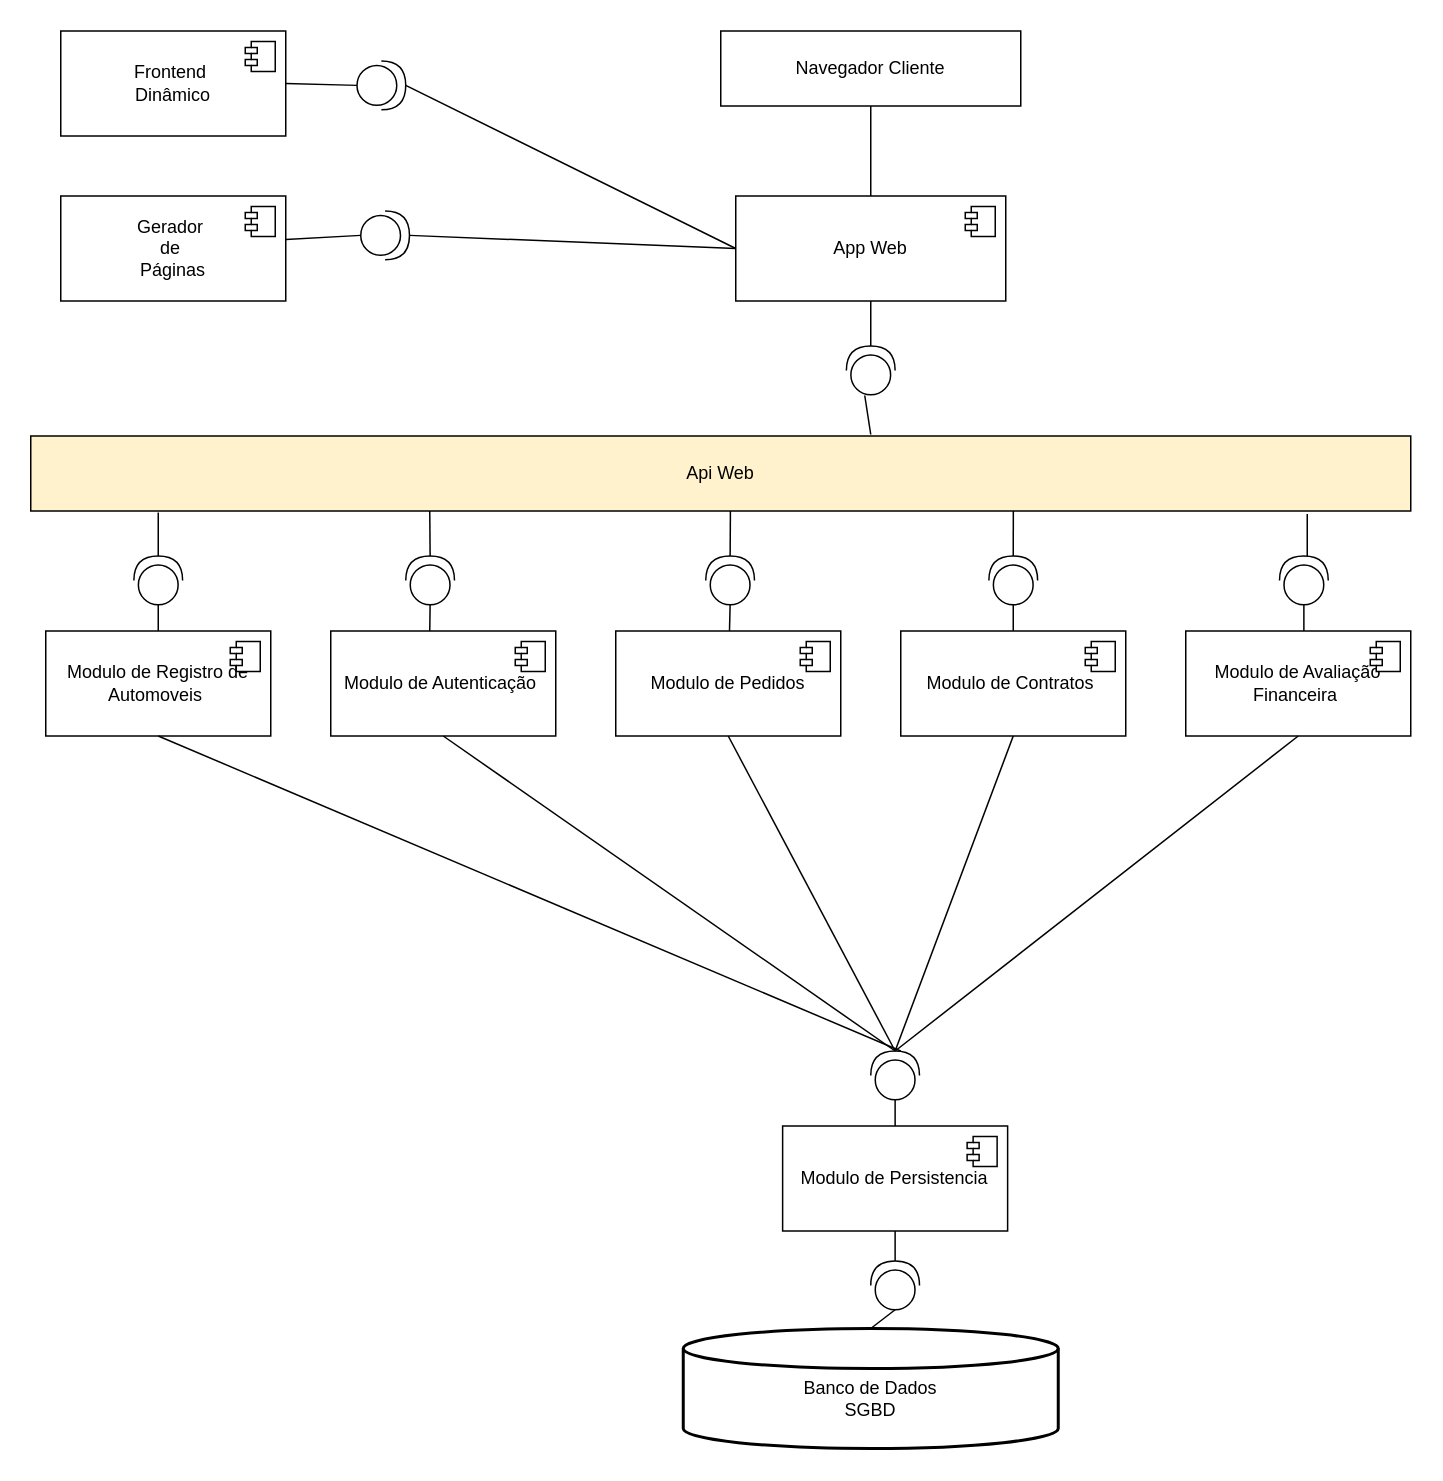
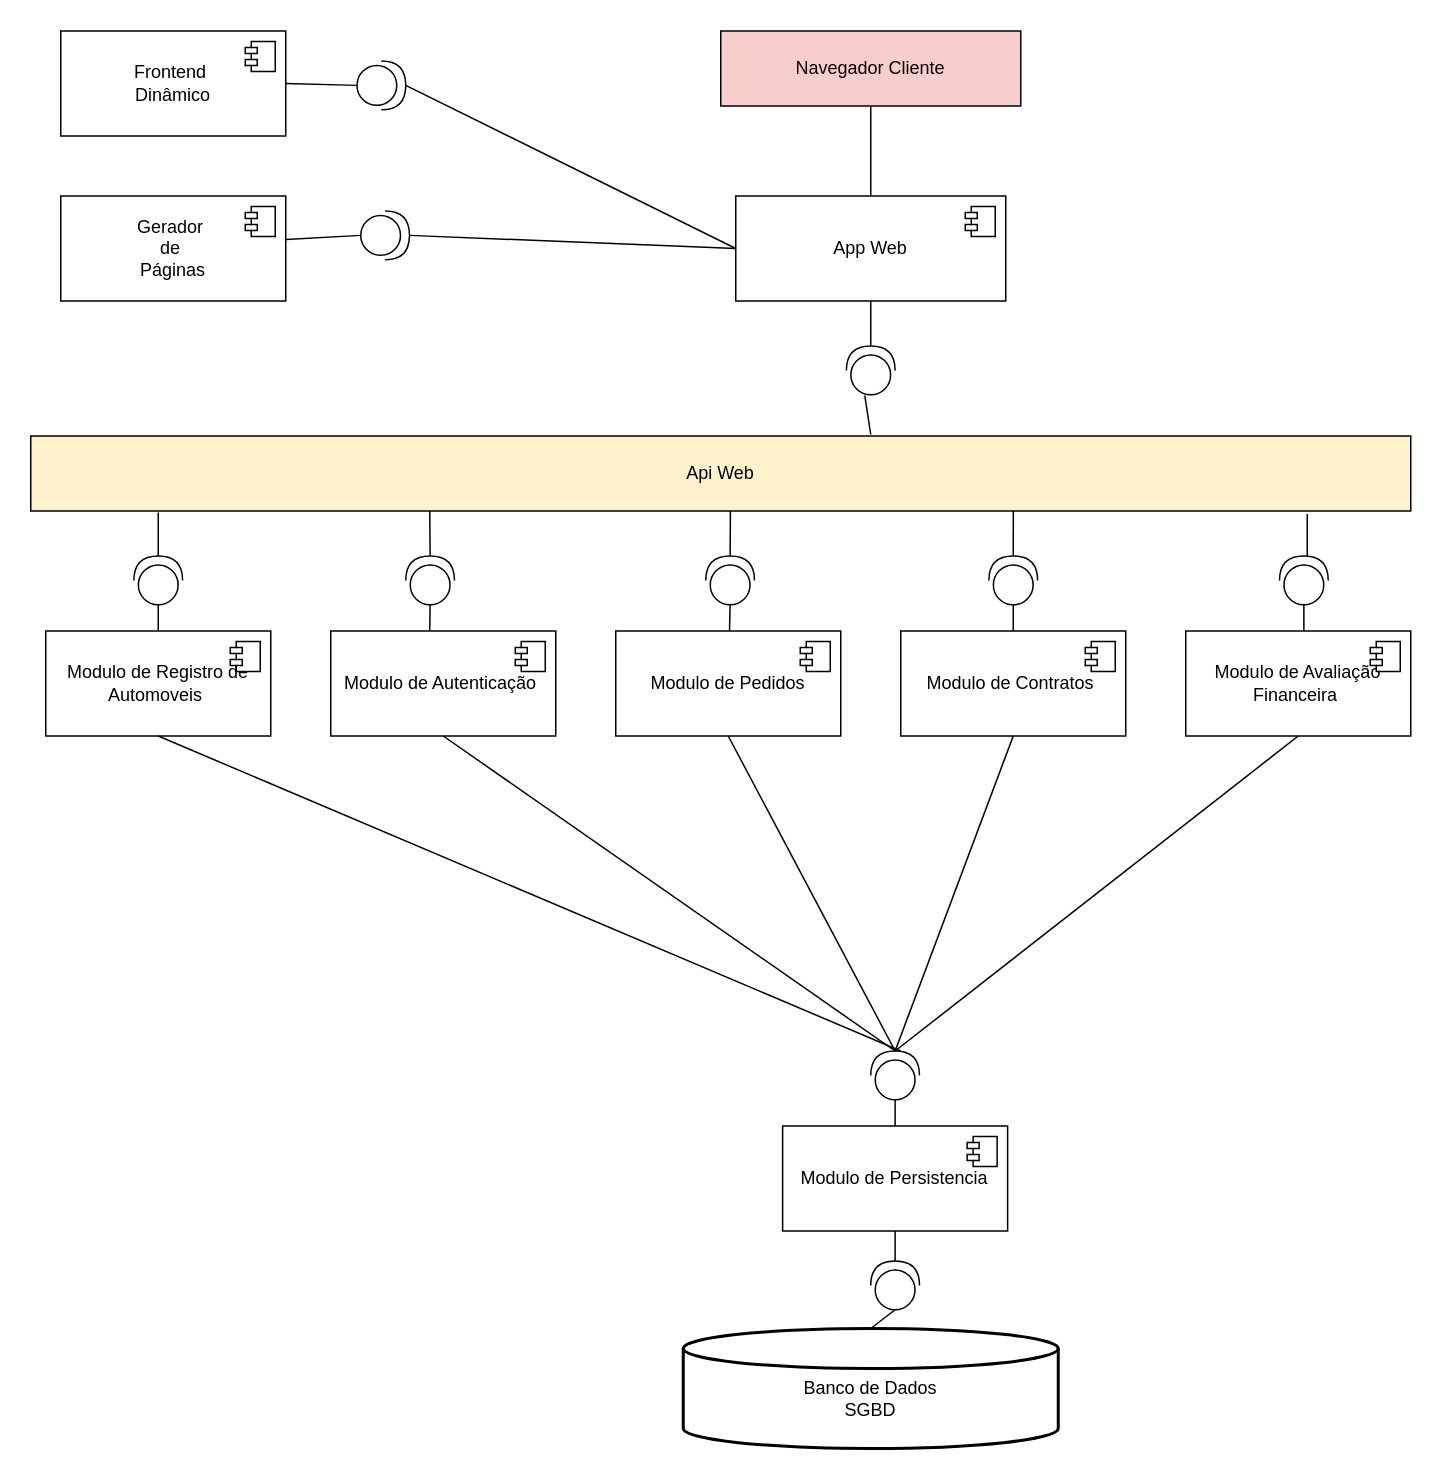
node "Navegador Cliente": fillcolor #ffffff -> #f8cecc
